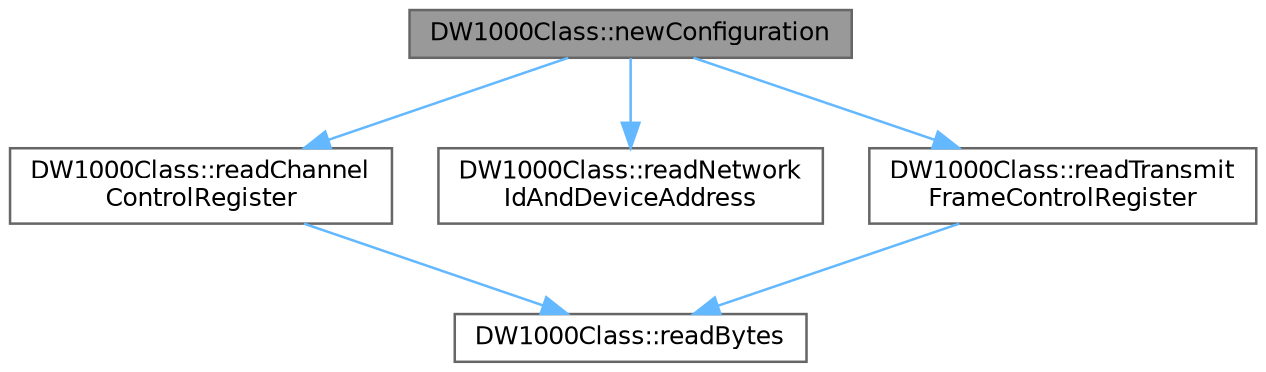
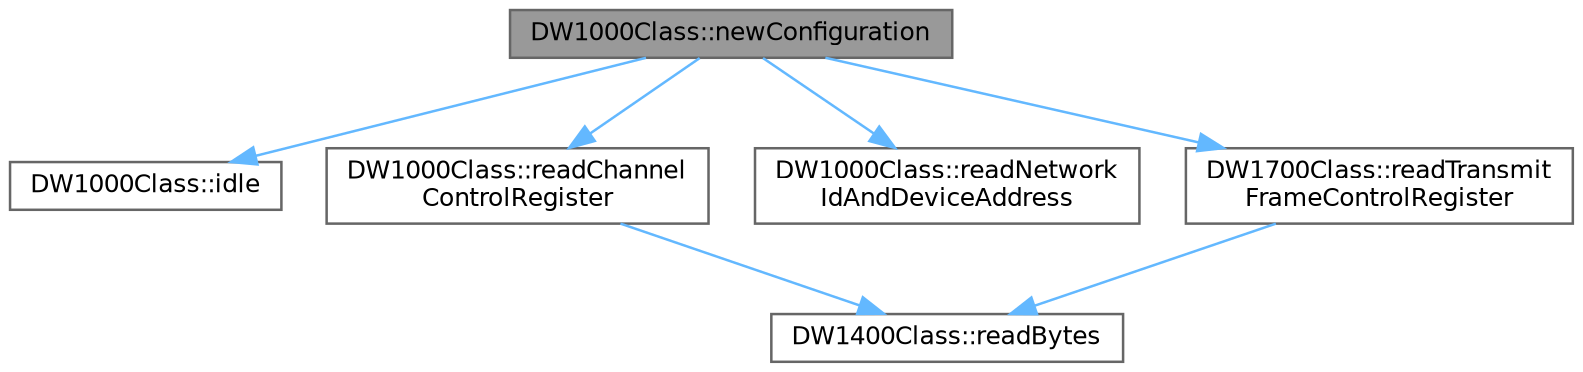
node "DW1000Class::idle": added
node "DW1000Class::readTransmit FrameControlRegister": label "DW1000Class::readTransmit FrameControlRegister" -> "DW1700Class::readTransmit FrameControlRegister"
node "DW1000Class::readBytes": label "DW1000Class::readBytes" -> "DW1400Class::readBytes"
